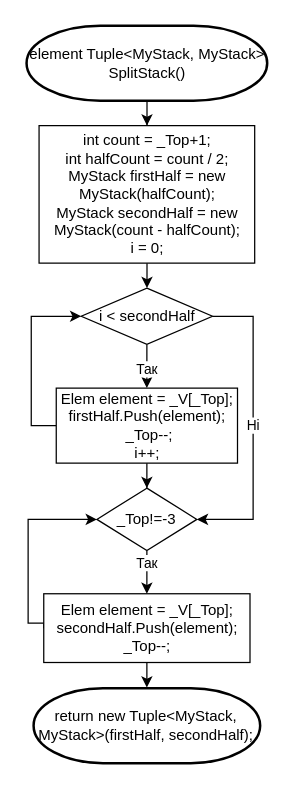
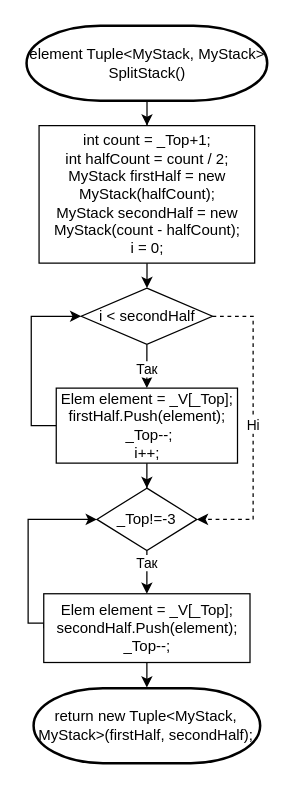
edge "i < secondHalf" -> "_Top!=-3": style solid -> dashed
